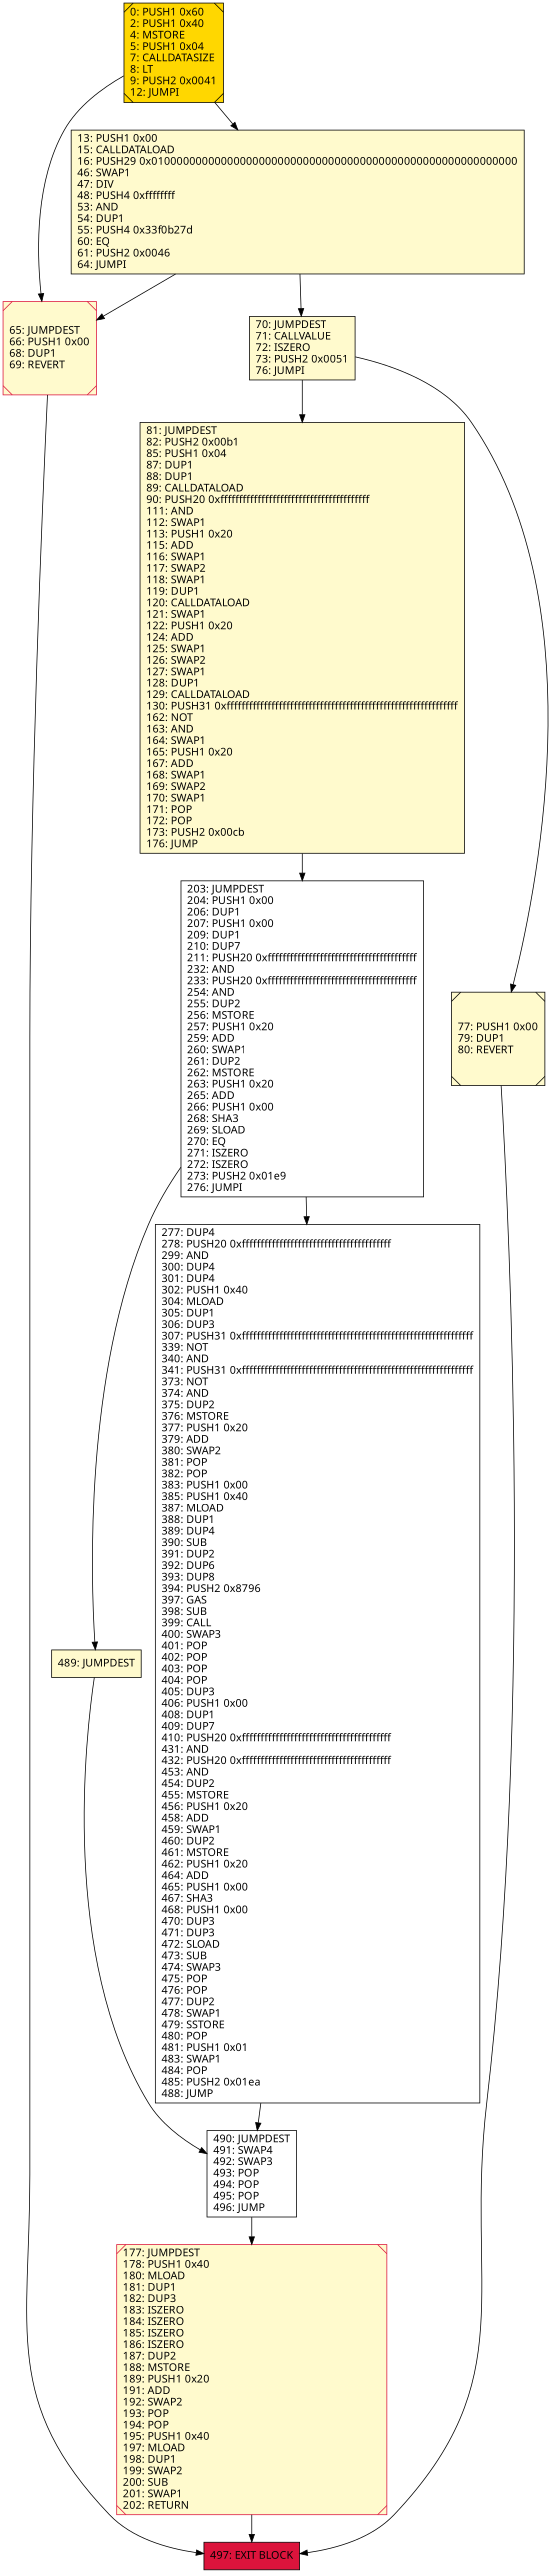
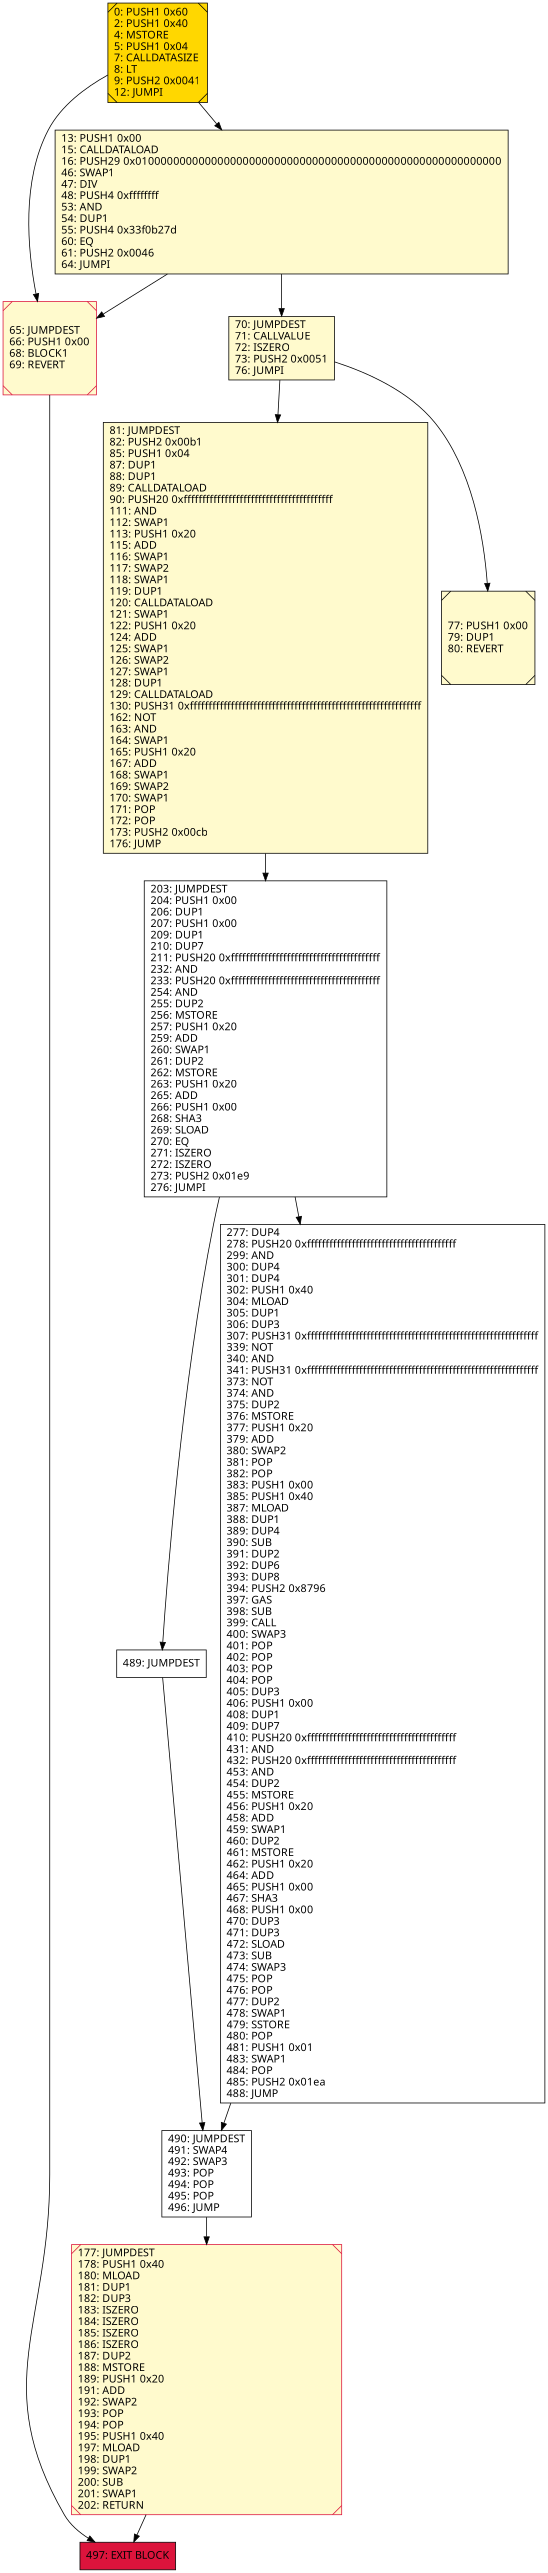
node "65: JUMPDEST 66: PUSH1 0x00 68: DUP1 69: REVERT": label "65: JUMPDEST 66: PUSH1 0x00 68: DUP1 69: REVERT" -> "65: JUMPDEST 66: PUSH1 0x00 68: BLOCK1 69: REVERT"
node "489: JUMPDEST": fillcolor lemonchiffon -> white
edge "77: PUSH1 0x00 79: DUP1 80: REVERT" -> "497: EXIT BLOCK": removed
